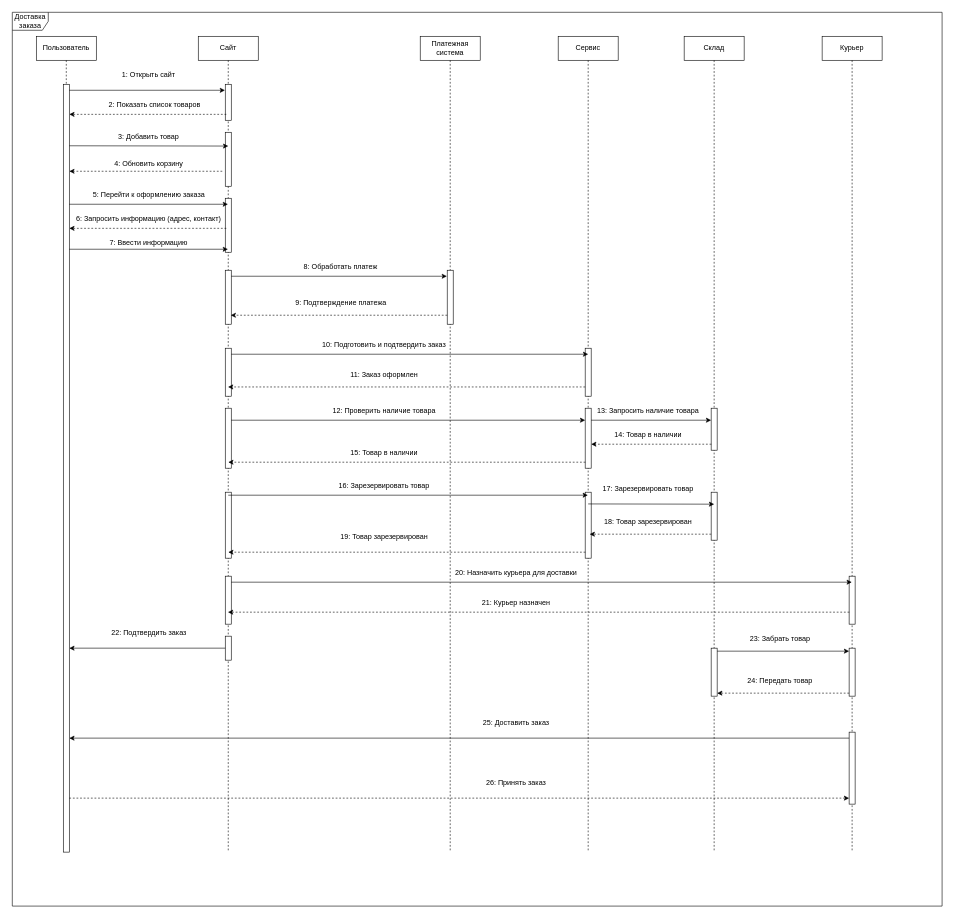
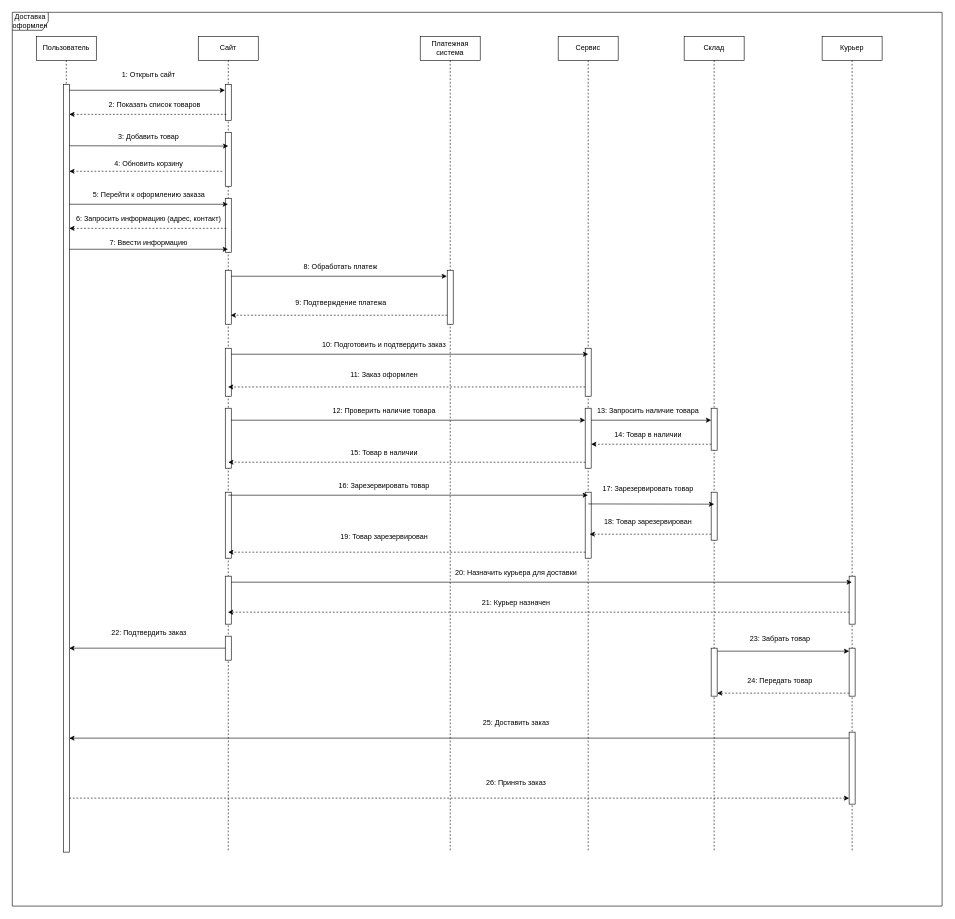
node "Доставка заказа": label "Доставка заказа" -> "Доставка оформлен"
